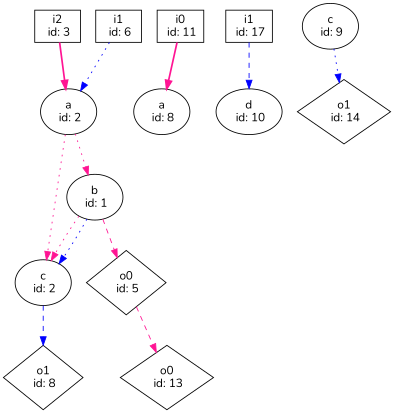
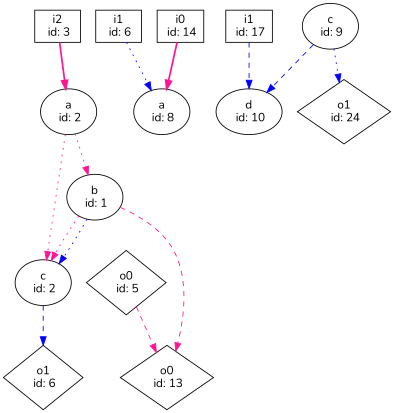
node "i0 id: 11": label "i0 id: 11" -> "i0 id: 14"
edge "i1 id: 6" -> "a id: 2": now "i1 id: 6" -> "a id: 8"
edge "c id: 9" -> "d id: 10": added
node "o1 id: 14": label "o1 id: 14" -> "o1 id: 24"
edge "b id: 1" -> "o0 id: 5": now "b id: 1" -> "o0 id: 13"
node "o1 id: 8": label "o1 id: 8" -> "o1 id: 6"
